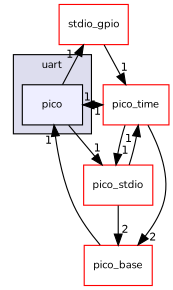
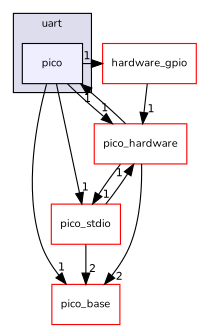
node "stdio_gpio": label "stdio_gpio" -> "hardware_gpio"
node "pico_time": label "pico_time" -> "pico_hardware"
edge "pico_base" -> "pico": reversed
